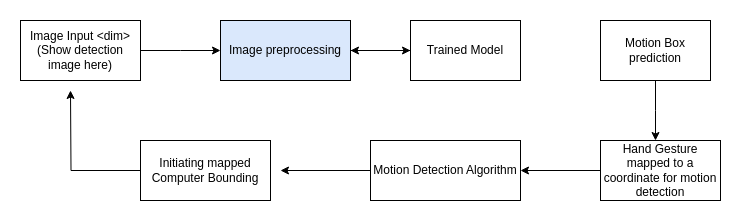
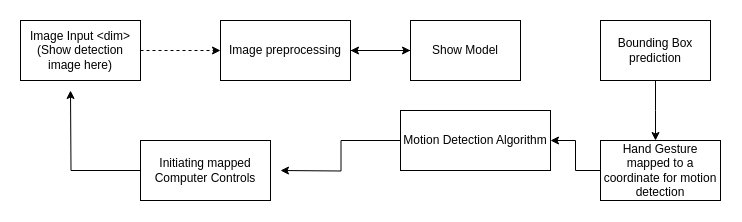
edge "Image Input <dim> (Show detection image here)" -> "Image preprocessing": style solid -> dashed
node "Image preprocessing": fillcolor #dae8fc -> #ffffff
node "Trained Model": label "Trained Model" -> "Show Model"
node "Motion Box prediction": label "Motion Box prediction" -> "Bounding Box prediction"
node "Initiating mapped Computer Bounding": label "Initiating mapped Computer Bounding" -> "Initiating mapped Computer Controls"
node "Motion Detection Algorithm": moved (446, 171) -> (476, 141)
